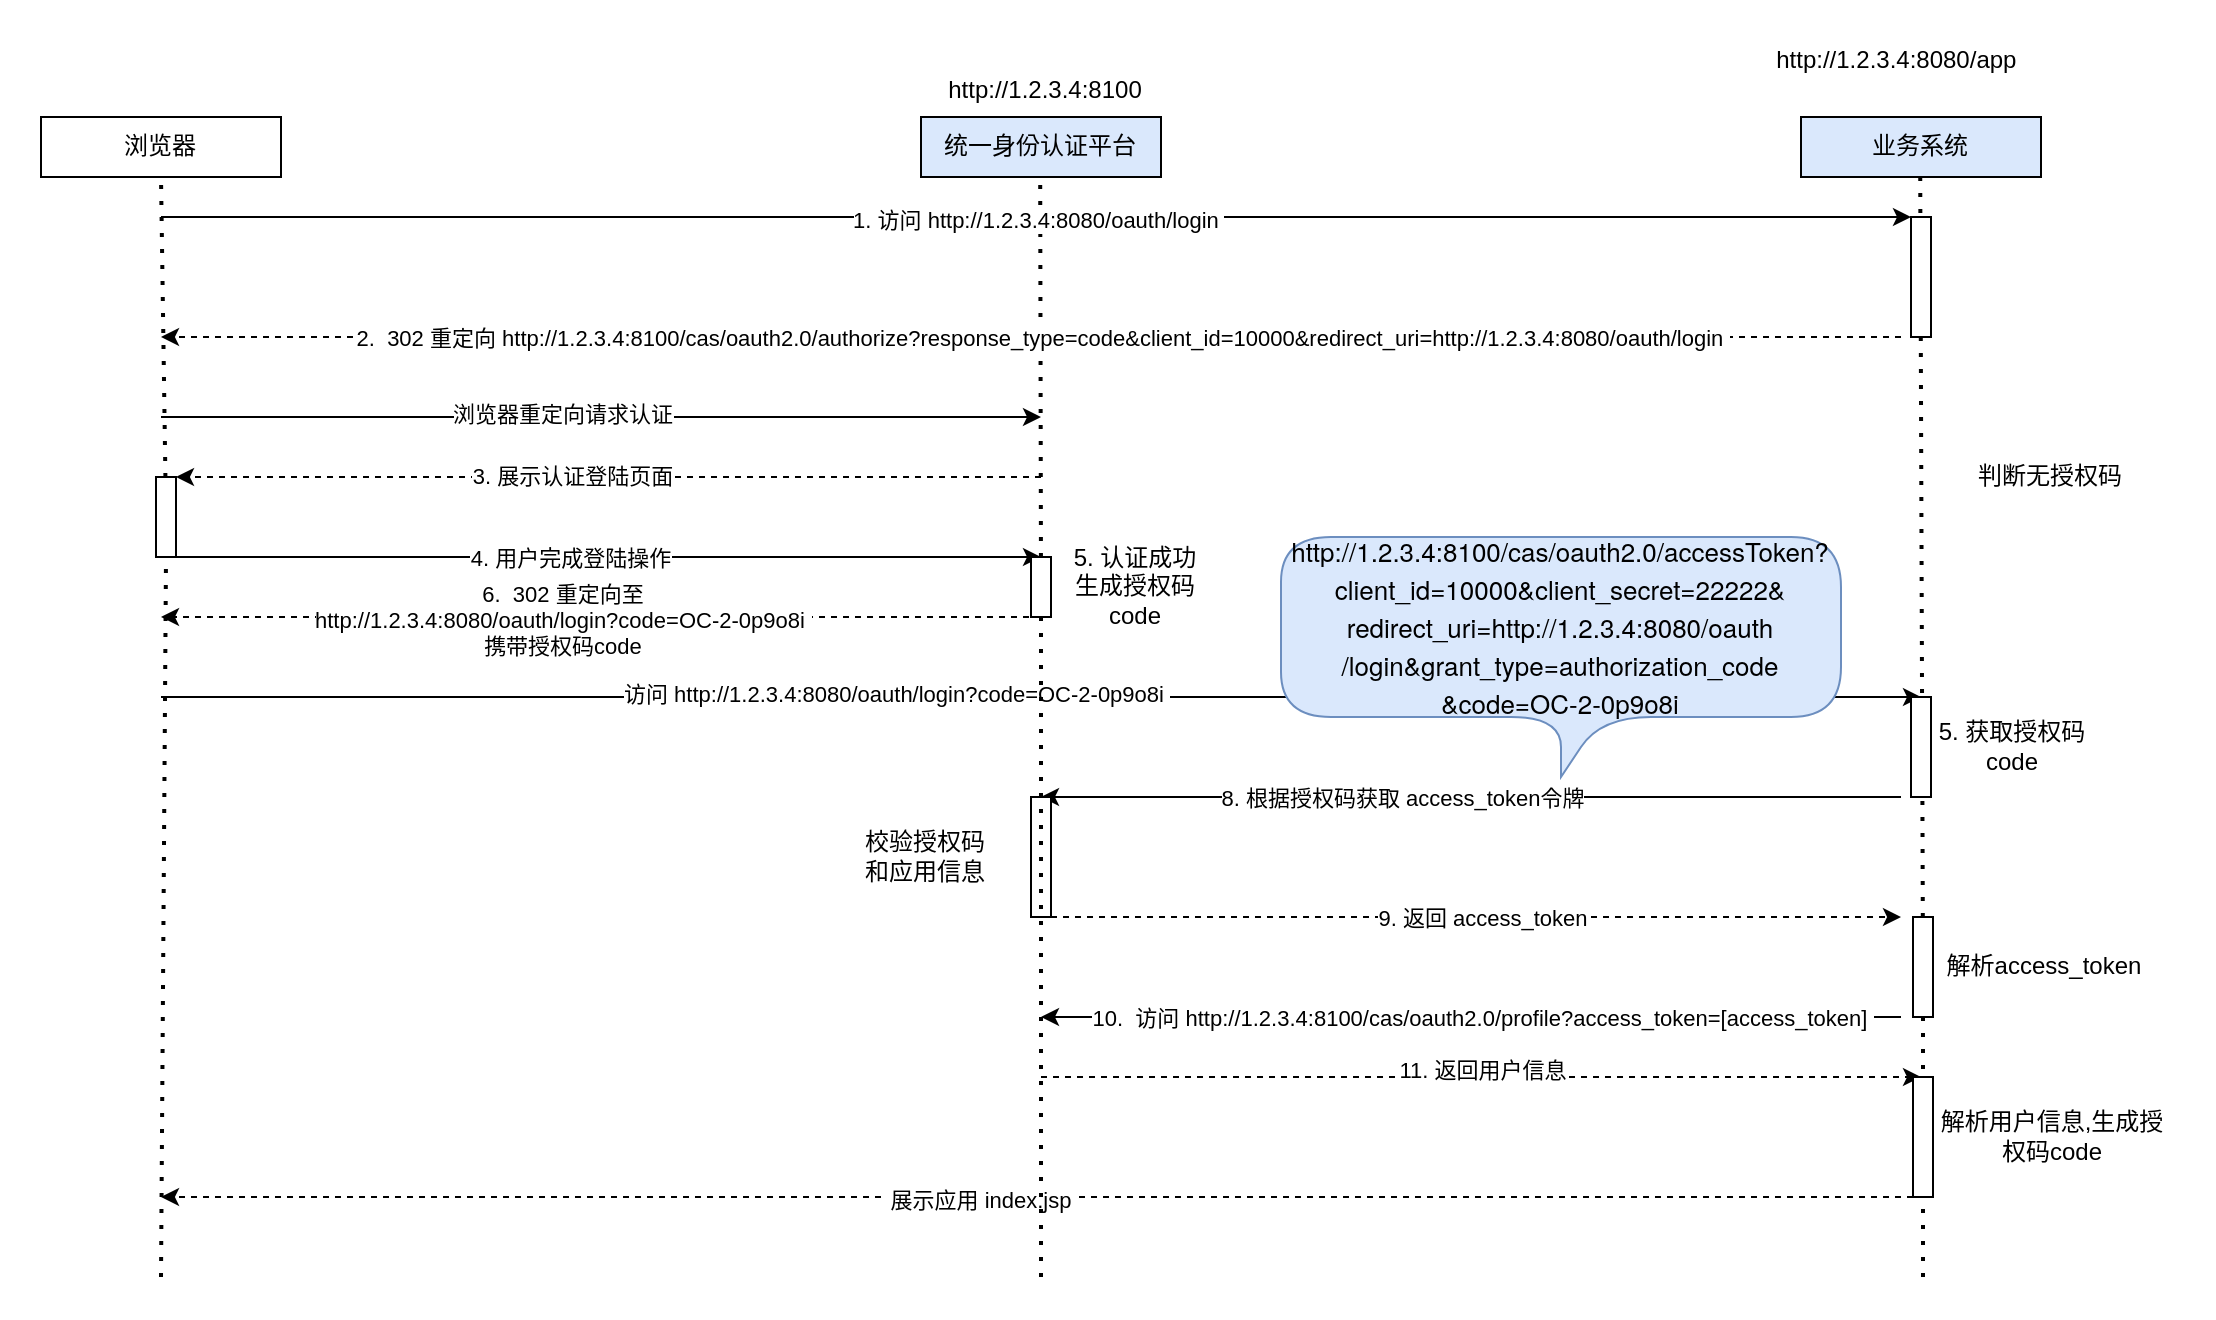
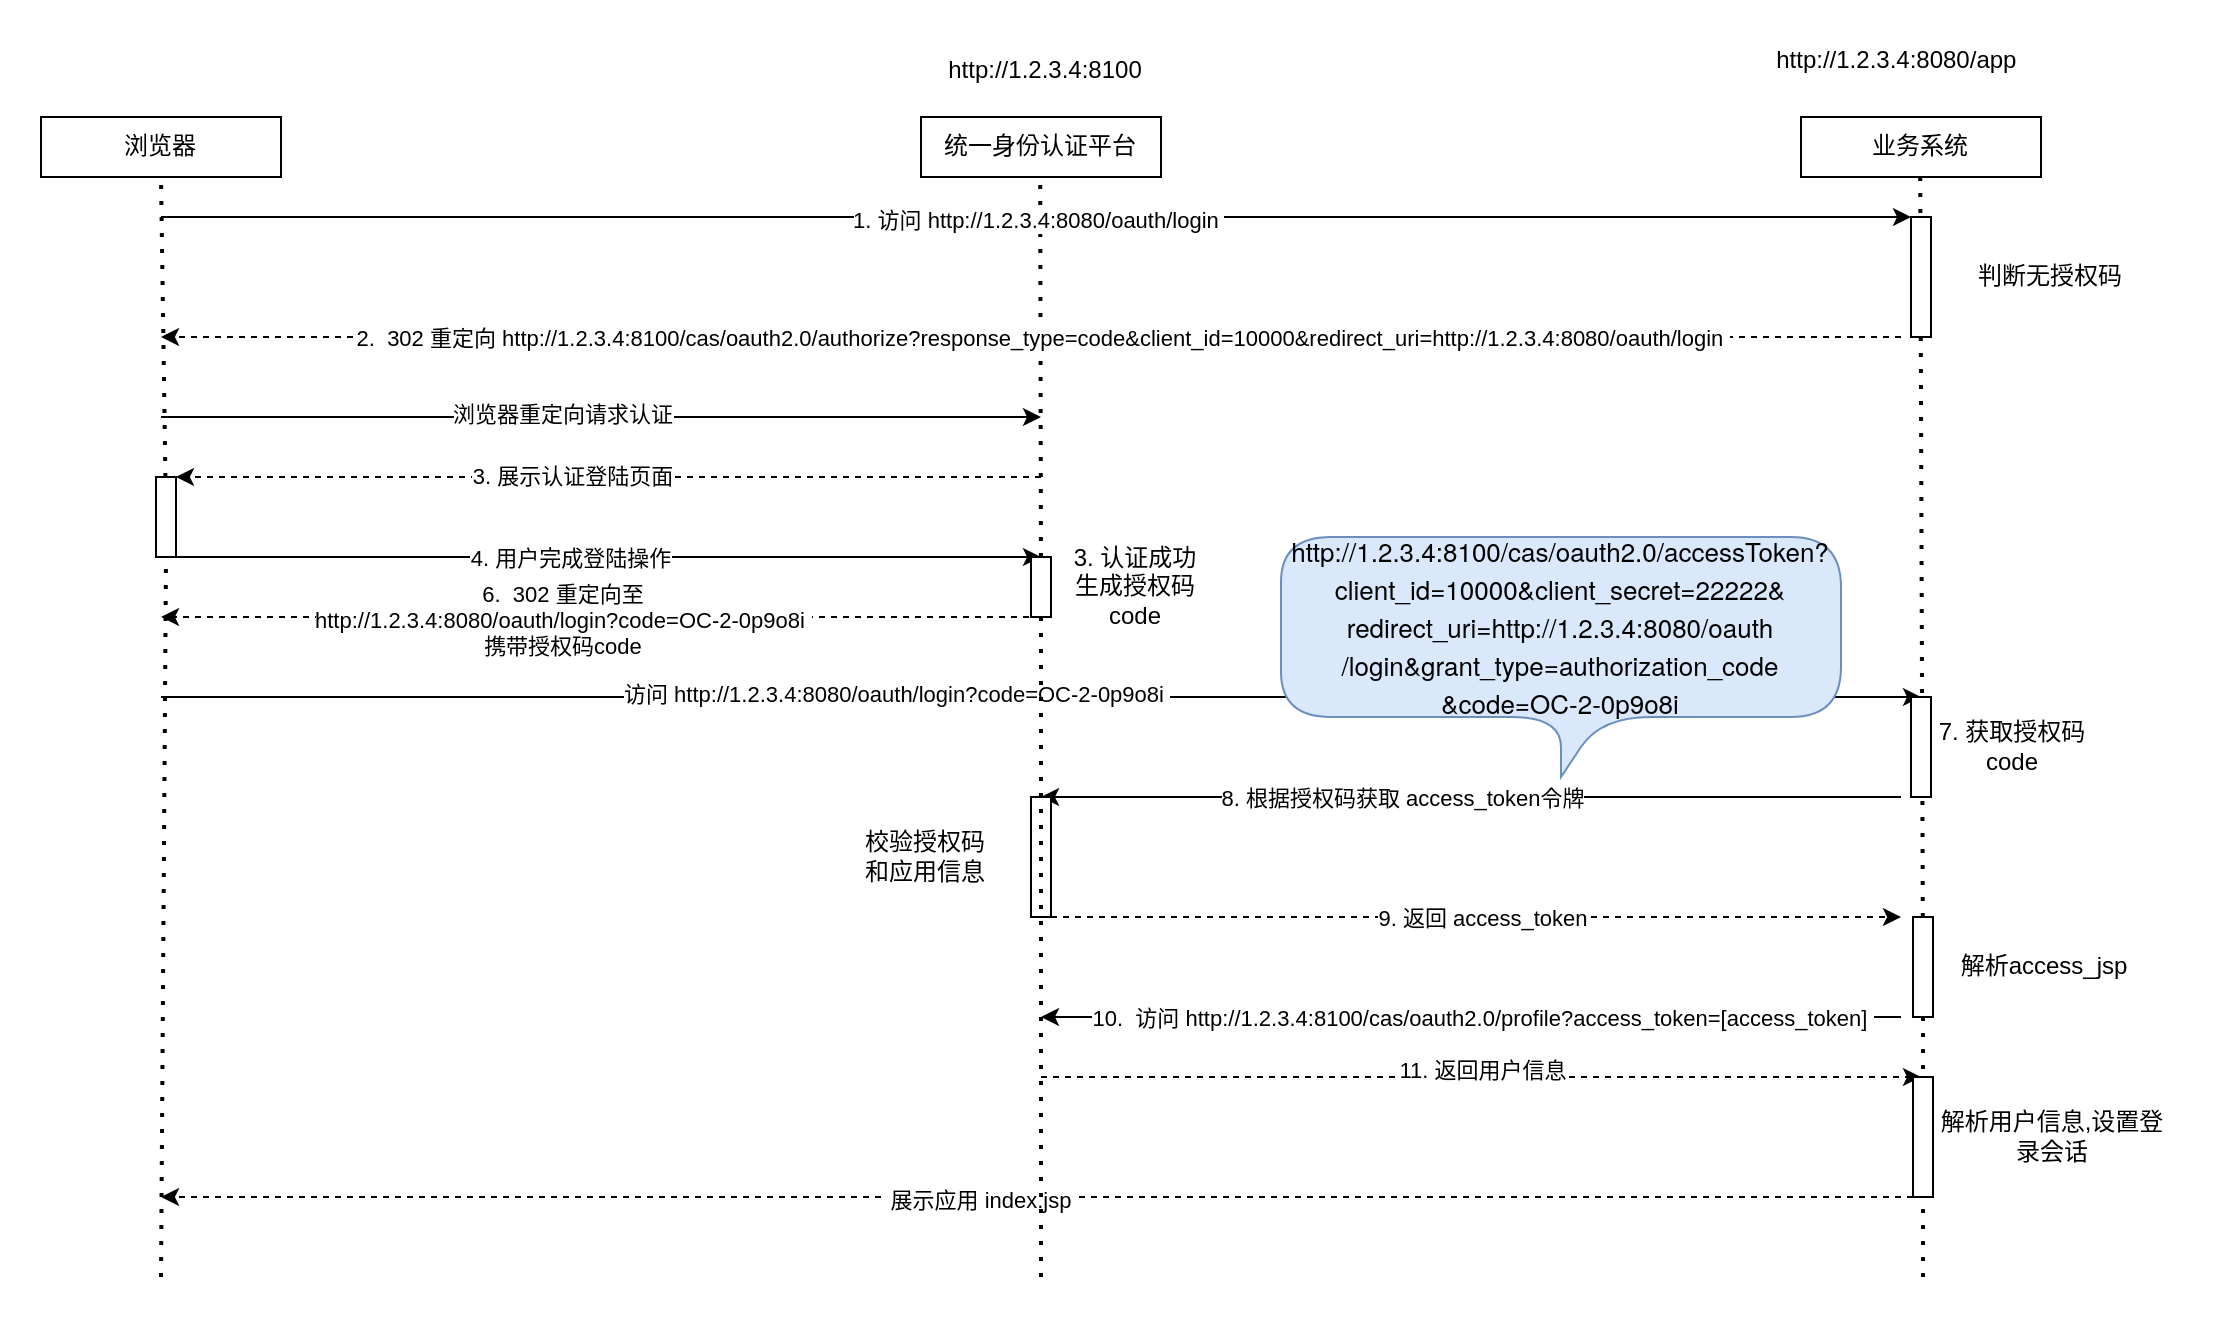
node "http://1.2.3.4:8100": moved (1046, 91) -> (1046, 71)
node "统一身份认证平台": fillcolor #dae8fc -> #ffffff
node "业务系统": fillcolor #dae8fc -> #ffffff
node "判断无授权码": moved (2051, 477) -> (2051, 277)
node "5. 认证成功 生成授权码code": label "5. 认证成功 生成授权码code" -> "3. 认证成功 生成授权码code"
node "5. 获取授权码code": label "5. 获取授权码code" -> "7. 获取授权码code"
node "解析access_token": label "解析access_token" -> "解析access_jsp"
node "解析用户信息,生成授权码code": label "解析用户信息,生成授权码code" -> "解析用户信息,设置登录会话"
